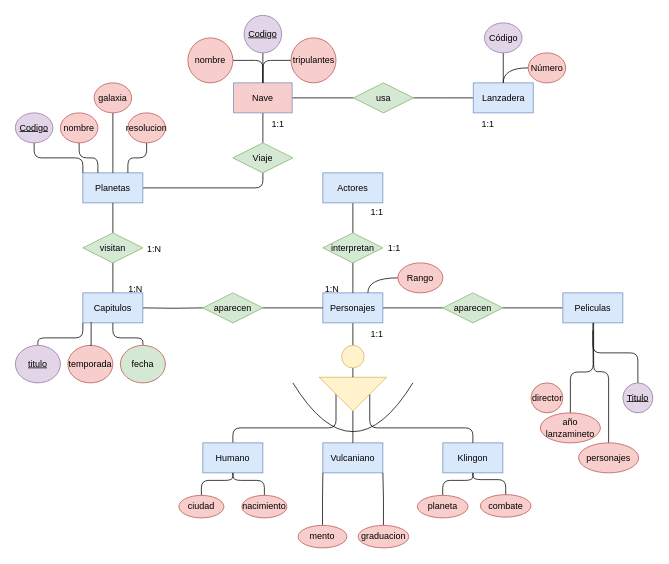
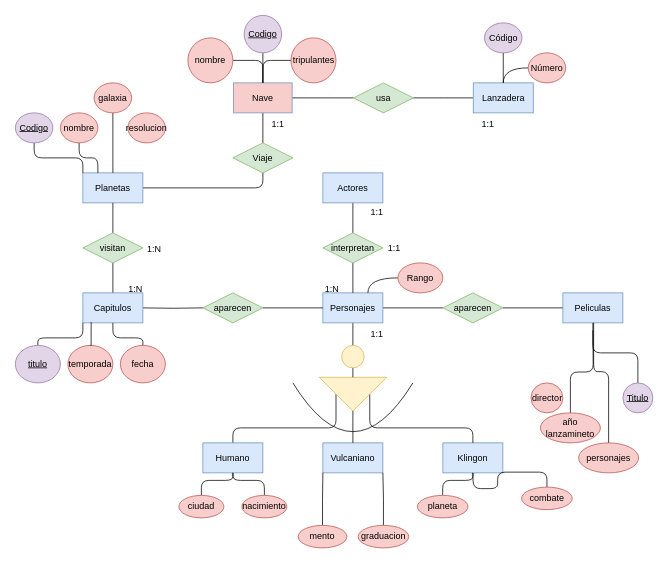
edge "resolucion" -- "Planetas": removed
node "fecha": fillcolor #d5e8d4 -> #f8cecc
node "combate": moved (506, 506) -> (547, 498)
